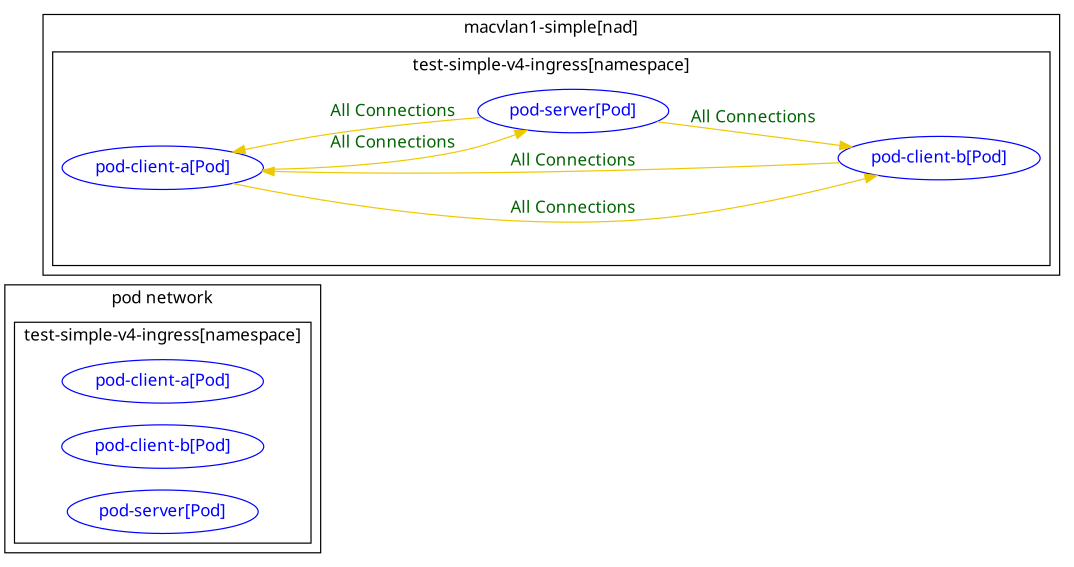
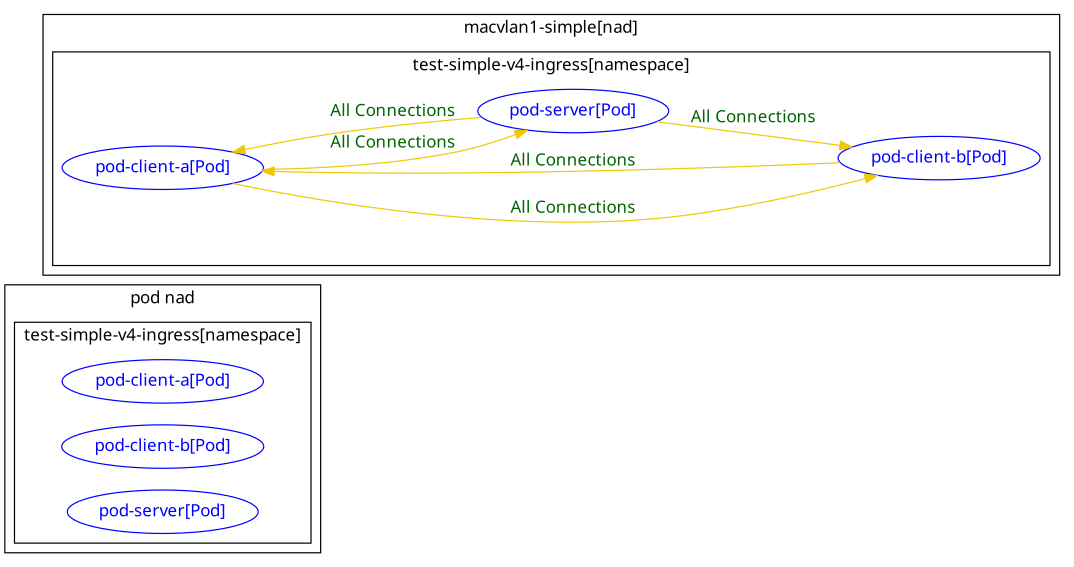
cluster "pod network": label "pod network" -> "pod nad"
